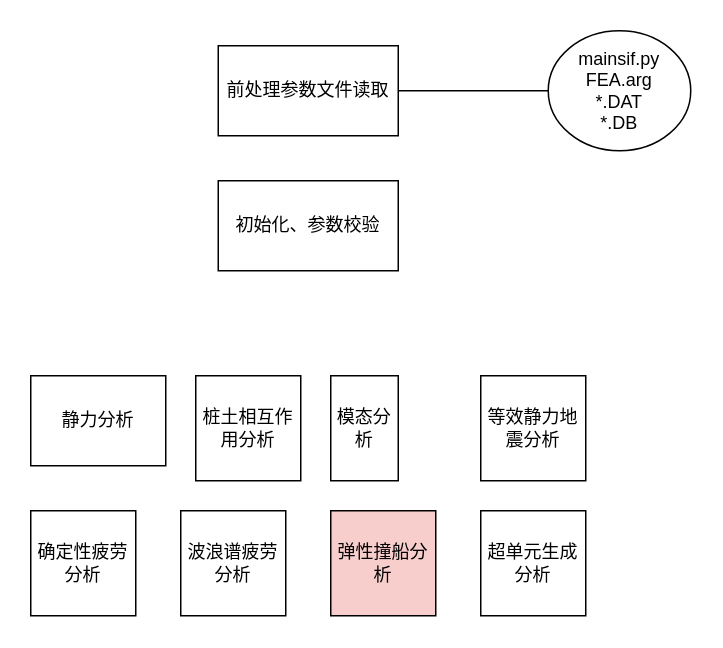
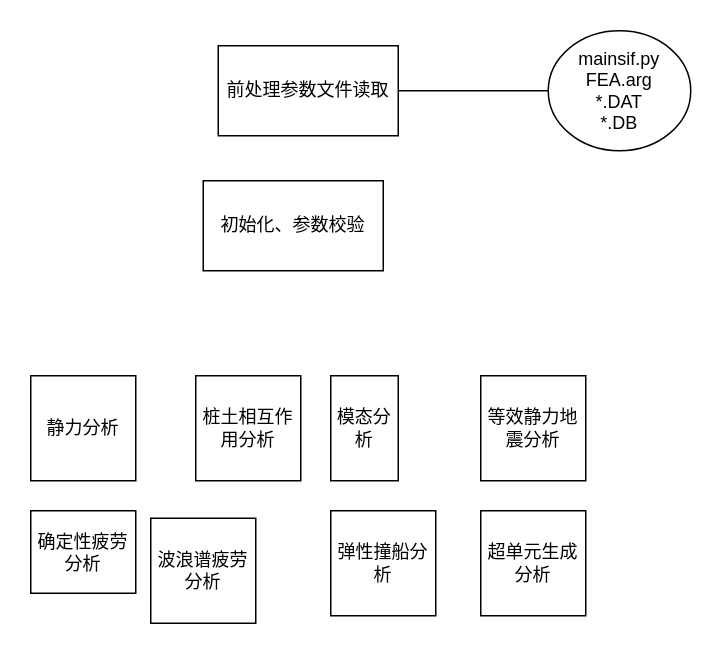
node "初始化、参数校验": moved (308, 226) -> (293, 226)
node "静力分析": size 135x90 -> 105x105
node "确定性疲劳分析": size 105x105 -> 105x83
node "波浪谱疲劳分析": moved (233, 563) -> (203, 571)
node "弹性撞船分析": fillcolor #f8cecc -> #ffffff
